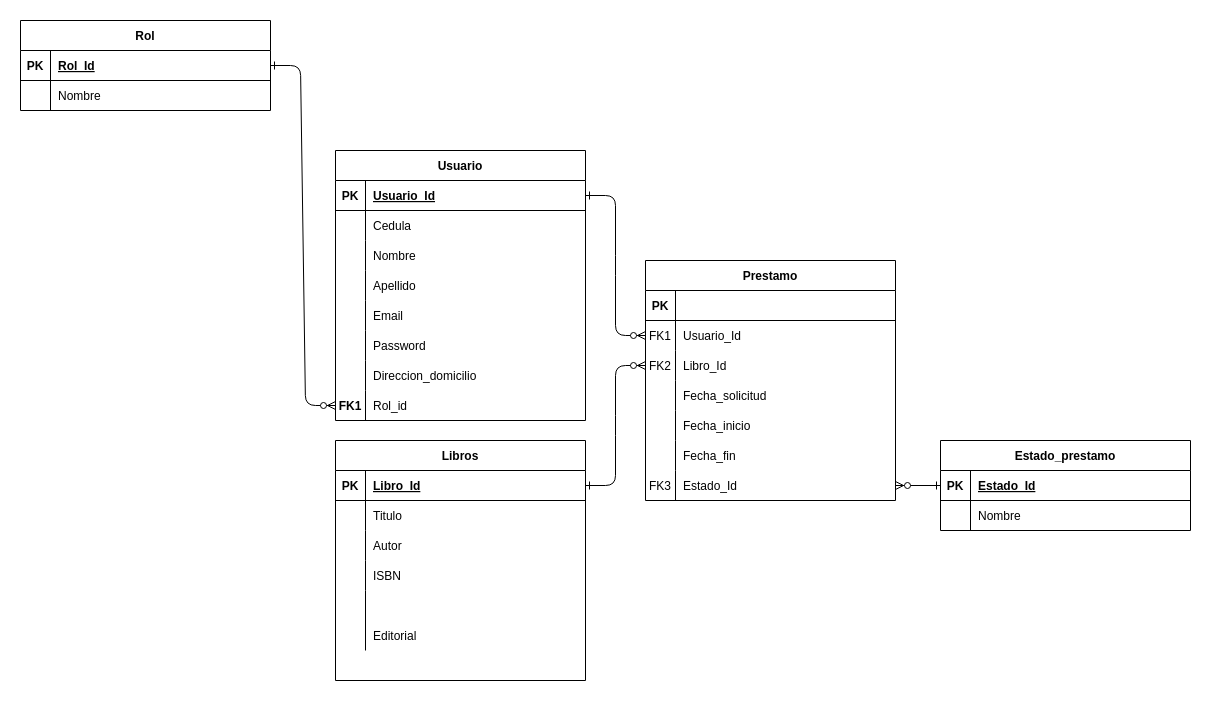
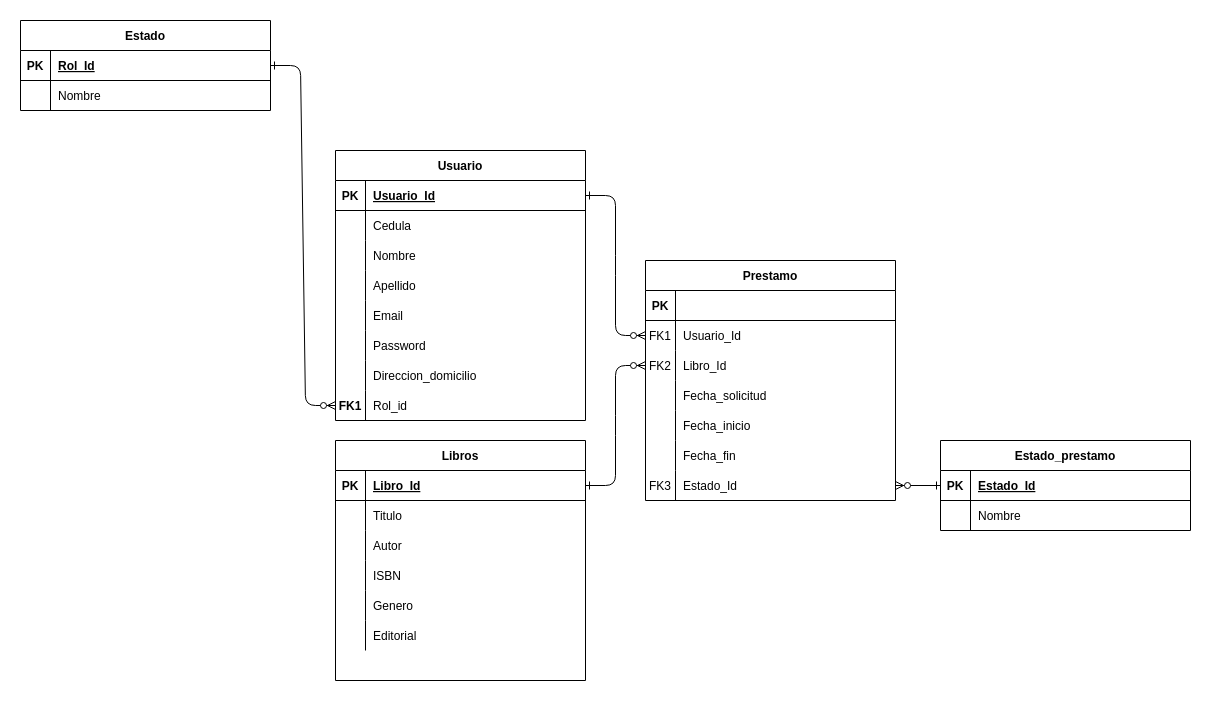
node "Rol": label "Rol" -> "Estado"
node "Genero": added
